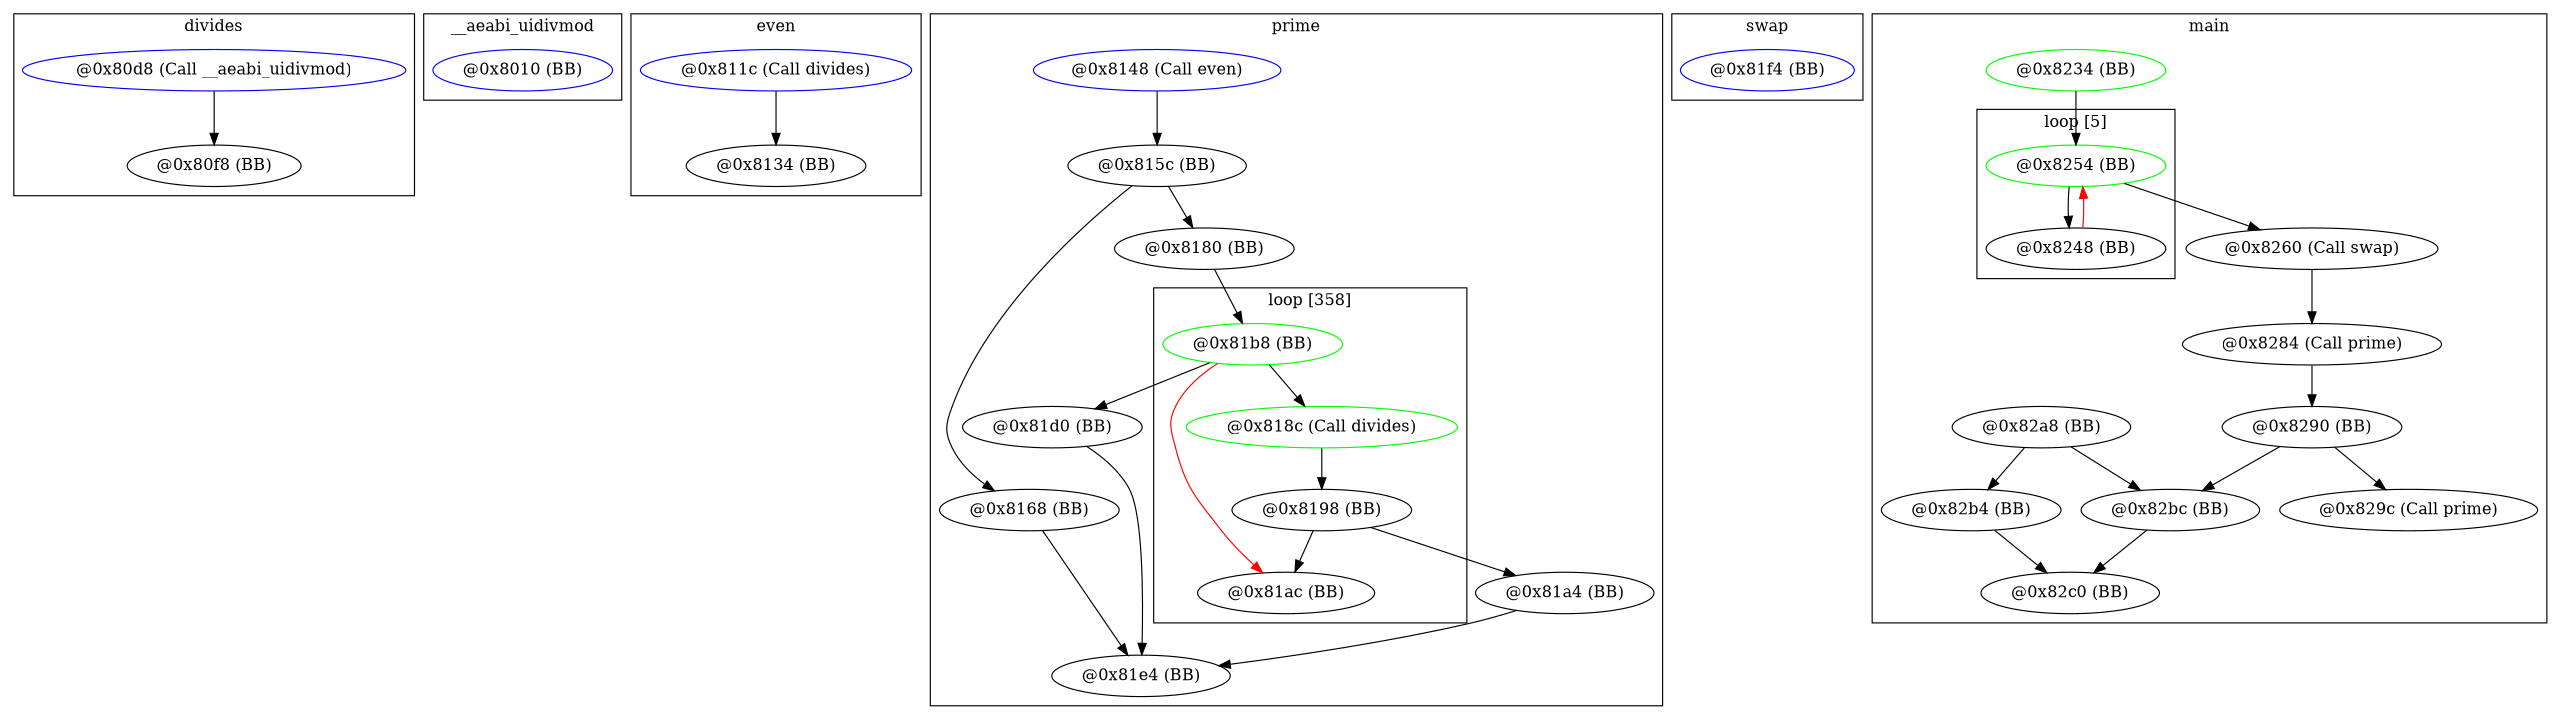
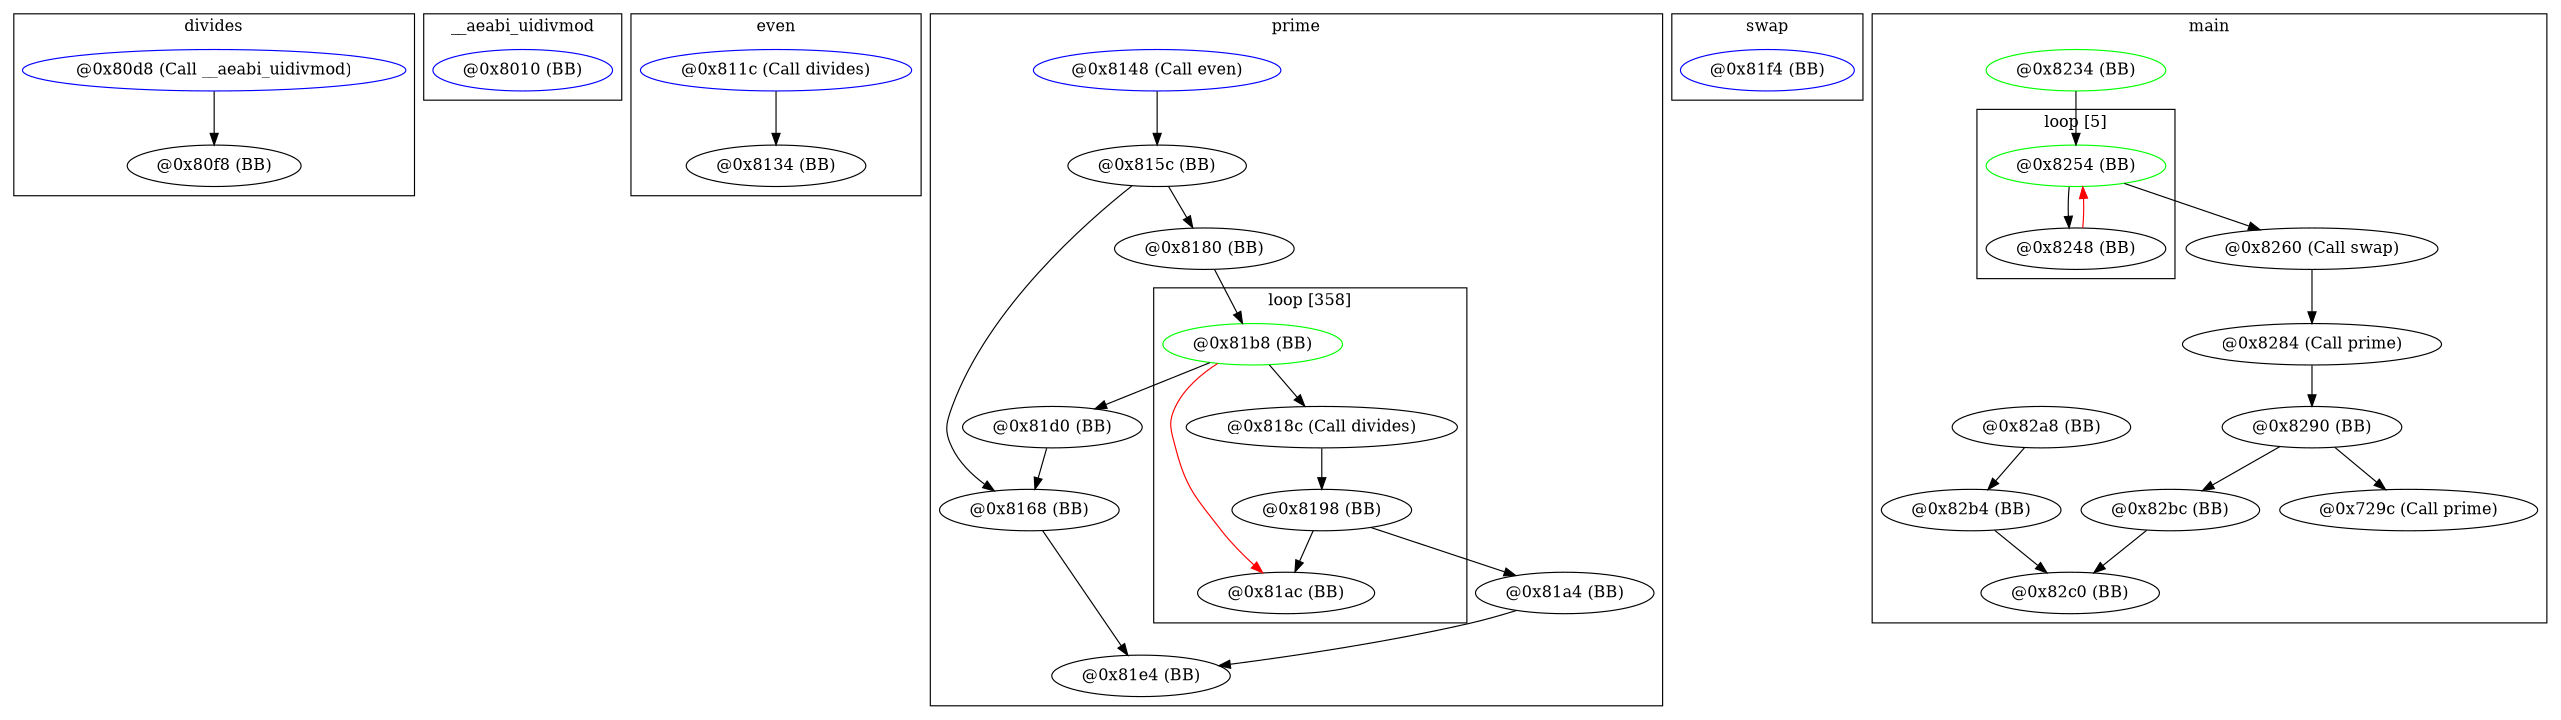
node "@0x818c (Call divides)": color green -> black
edge "@0x82a8 (BB)" -> "@0x82bc (BB)": removed
node "@0x829c (Call prime)": label "@0x829c (Call prime)" -> "@0x729c (Call prime)"
edge "@0x81d0 (BB)" -> "@0x81e4 (BB)": now "@0x81d0 (BB)" -> "@0x8168 (BB)"
